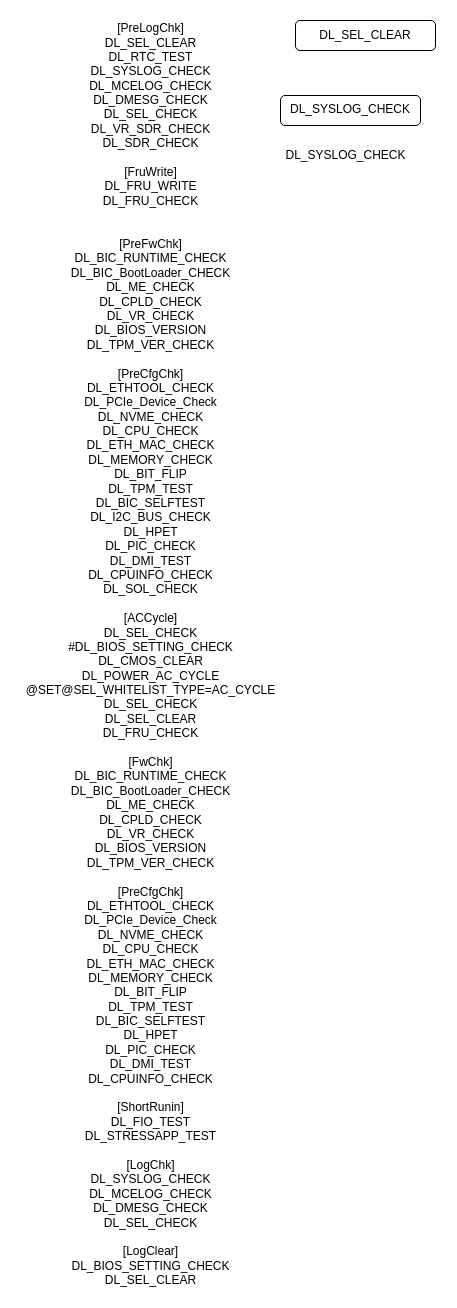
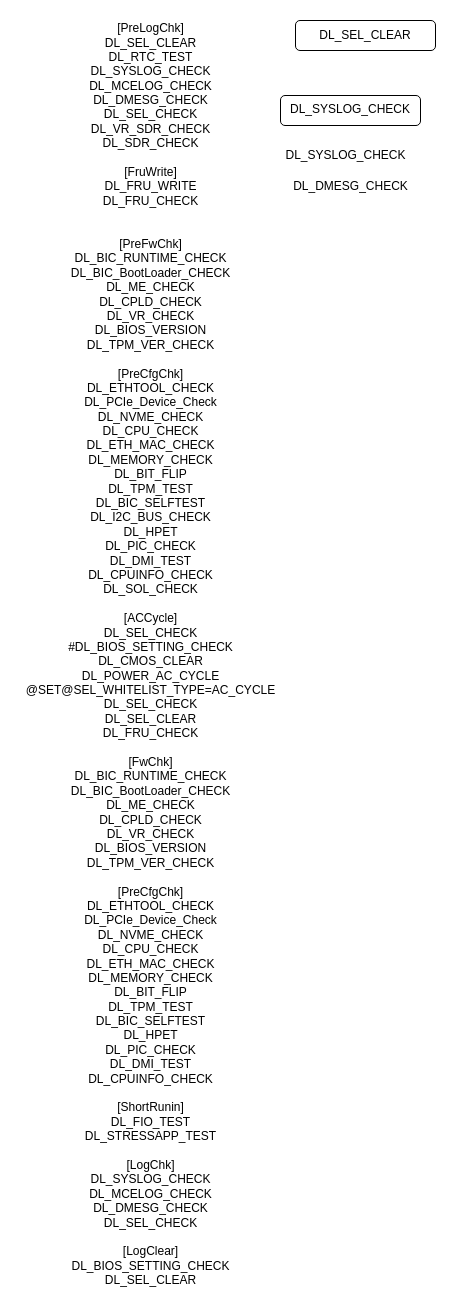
node "DL_DMESG_CHECK": added
